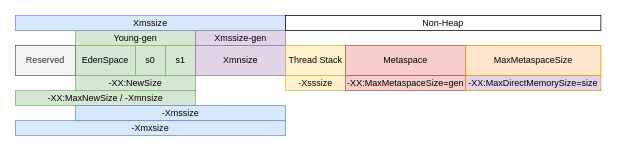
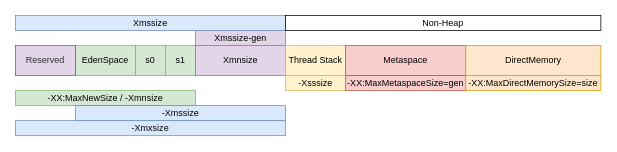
node "Young-gen": removed
node "Reserved": fillcolor #f5f5f5 -> #e1d5e7
node "MaxMetaspaceSize": label "MaxMetaspaceSize" -> "DirectMemory"
node "-XX:NewSize": removed
node "-XX:MaxDirectMemorySize=size": fillcolor #e1d5e7 -> #ffe6cc
